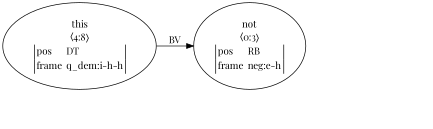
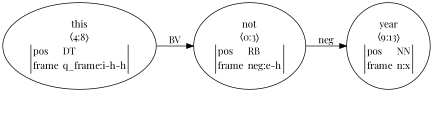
node "year": added
node "this": text "q_dem:i-h-h" -> "q_frame:i-h-h"
